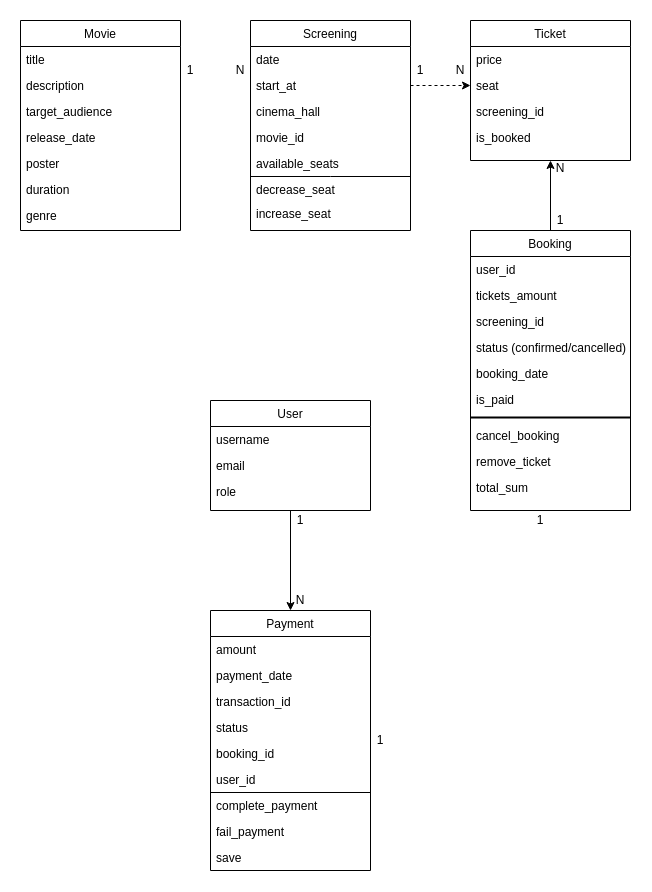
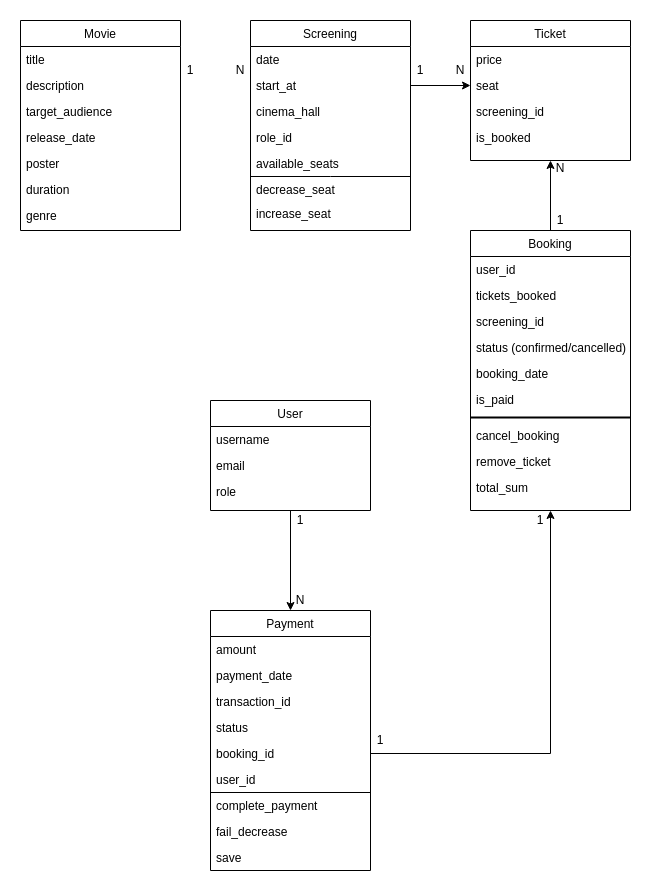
edge "start_at" -> "seat": style dashed -> solid
node "movie_id": label "movie_id" -> "role_id"
node "tickets_amount": label "tickets_amount" -> "tickets_booked"
edge "booking_id" -> "Booking": added
node "fail_payment": label "fail_payment" -> "fail_decrease"
